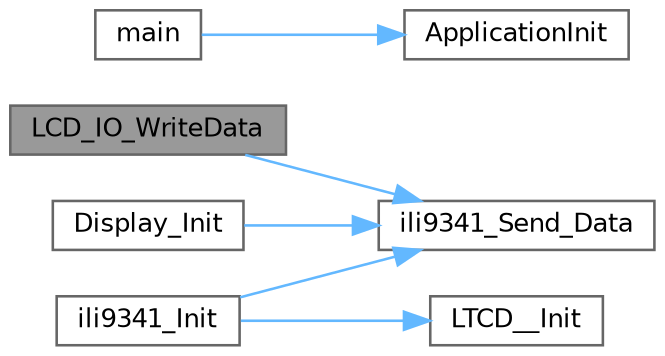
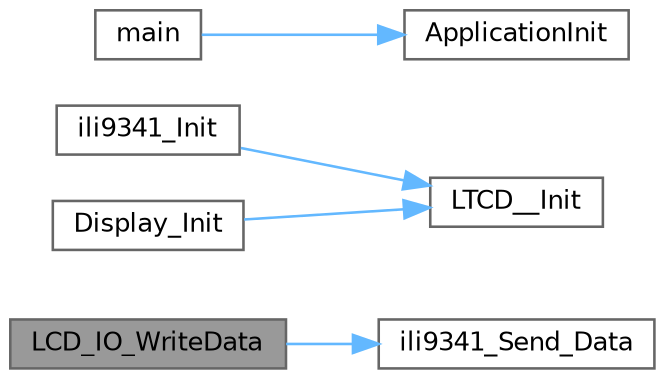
edge "Display_Init" -> "ili9341_Send_Data": now "Display_Init" -> "LTCD__Init"
edge "ili9341_Init" -> "ili9341_Send_Data": removed
